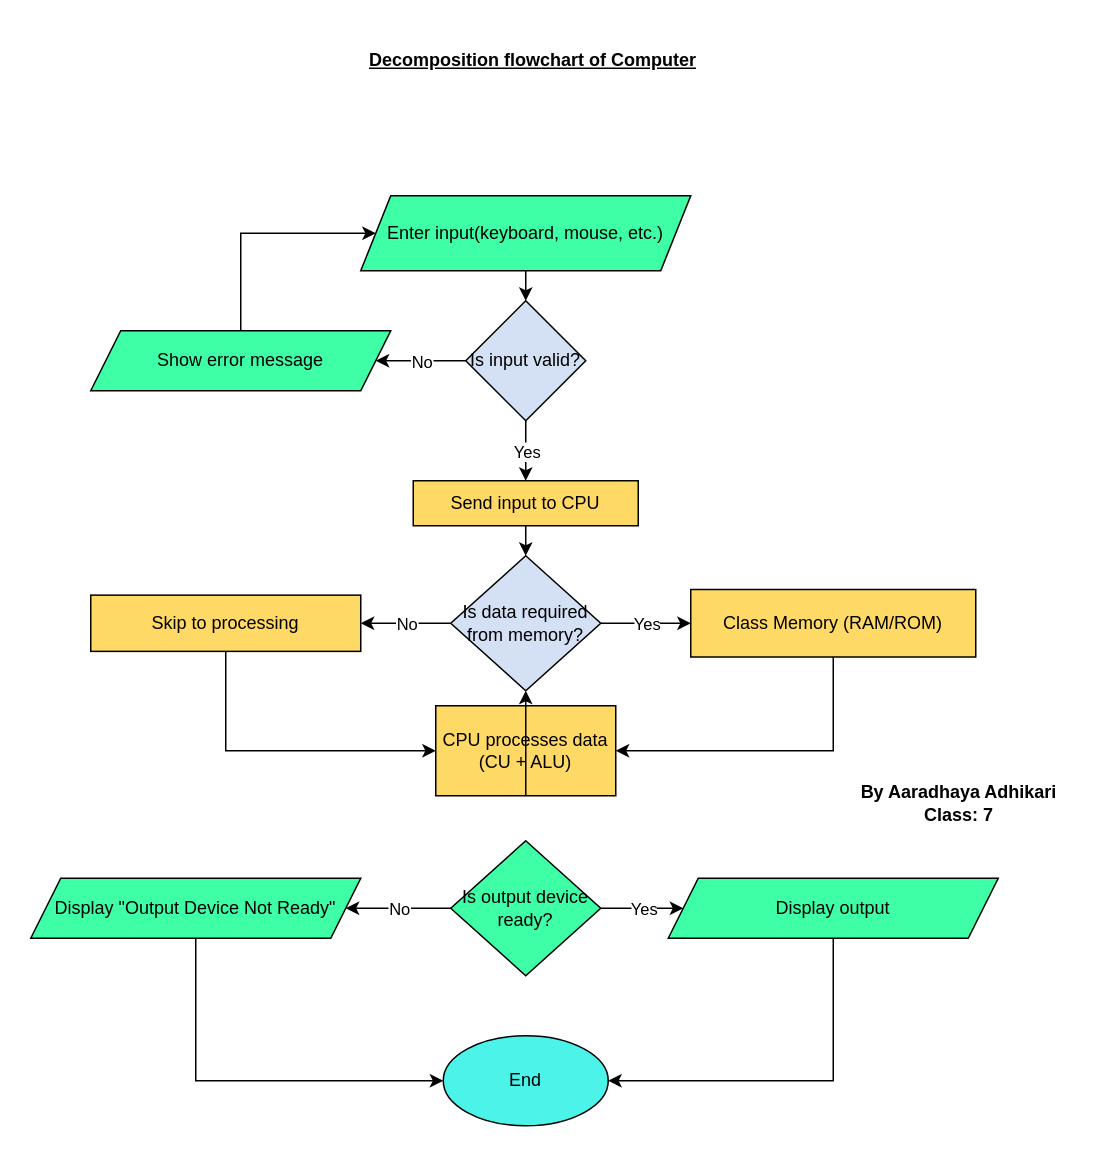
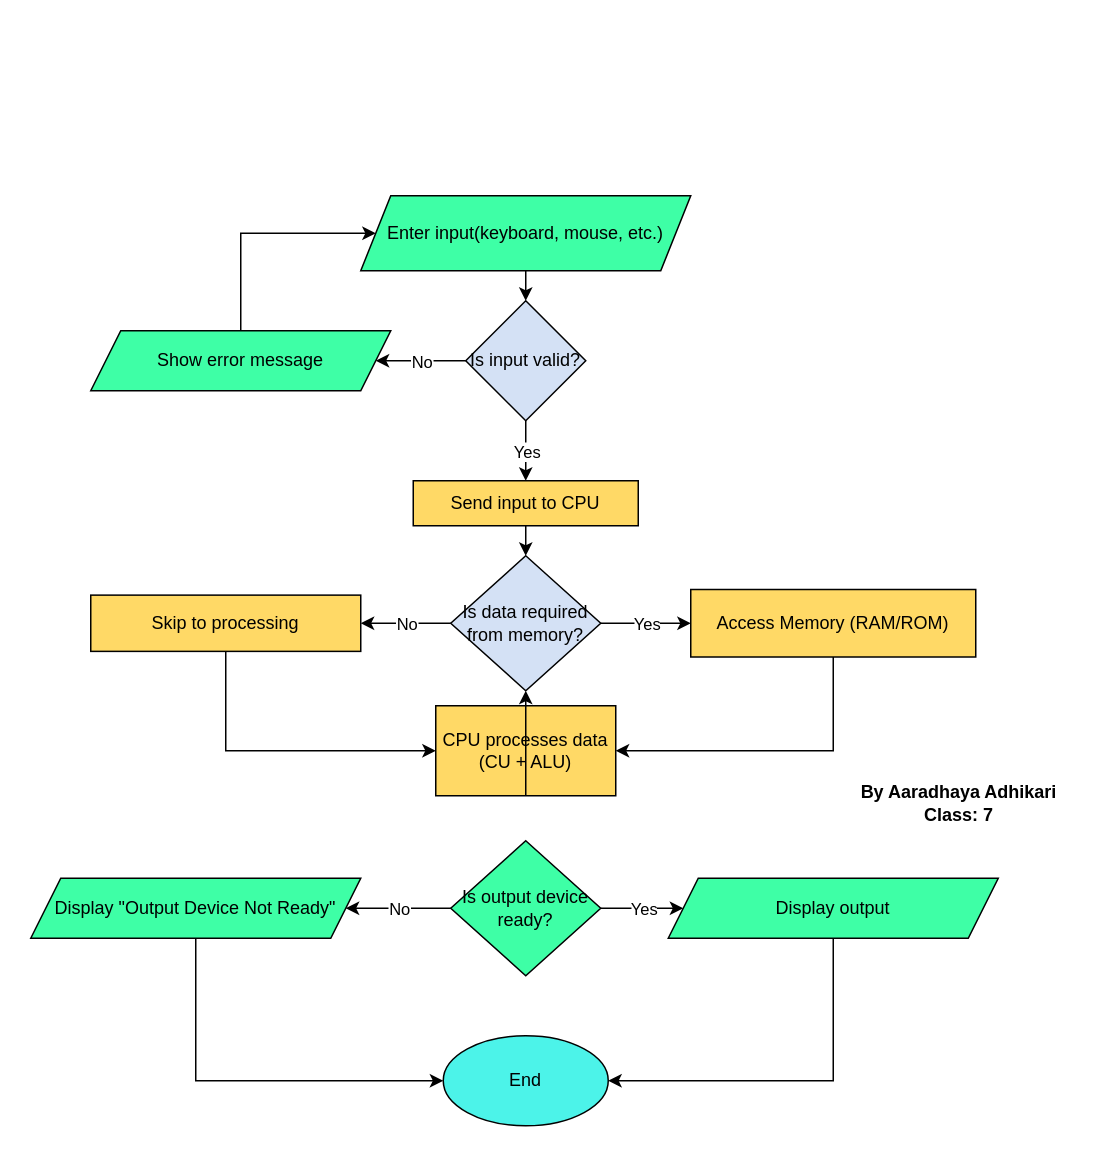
node "Decomposition flowchart of Computer": removed
node "Class Memory (RAM/ROM)": label "Class Memory (RAM/ROM)" -> "Access Memory (RAM/ROM)"
